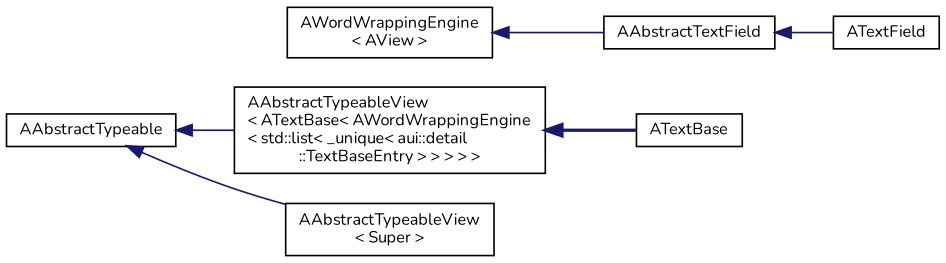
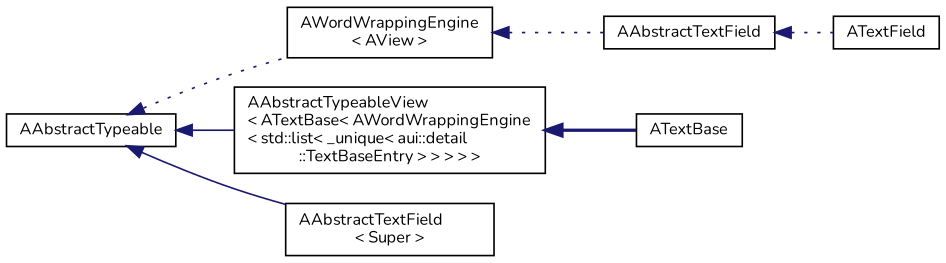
edge "AAbstractTextField" -> "AWordWrappingEngine < AView >": style solid -> dotted
edge "ATextField" -> "AAbstractTextField": style solid -> dotted
edge "AWordWrappingEngine < AView >" -> "AAbstractTypeable": added
node "AAbstractTypeableView < Super >": label "AAbstractTypeableView < Super >" -> "AAbstractTextField < Super >"
